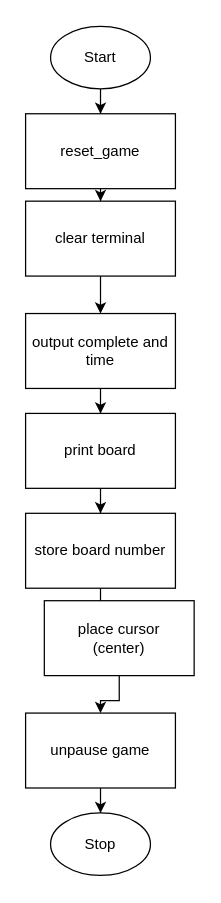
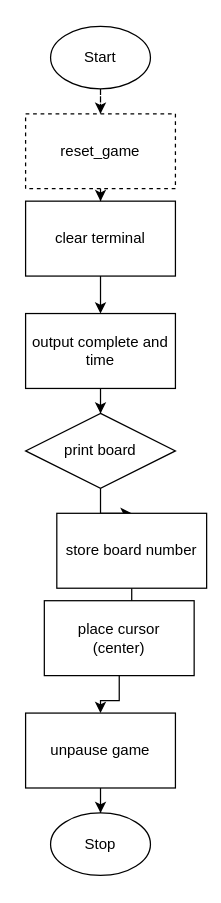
edge "Start" -> "reset_game": style solid -> dashed
node "reset_game": style solid -> dashed
node "print board": shape rectangle -> diamond
node "store board number": moved (101, 551) -> (132, 551)
